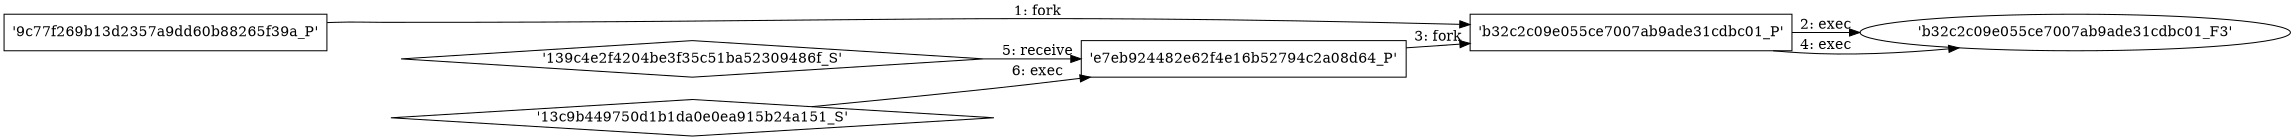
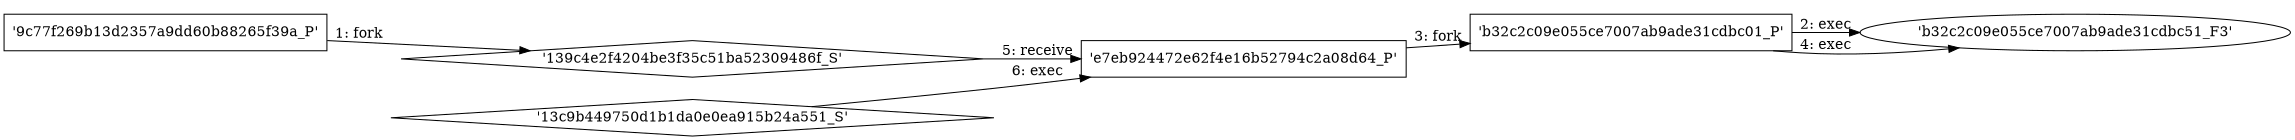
edge "'9c77f269b13d2357a9dd60b88265f39a_P'" -> "'b32c2c09e055ce7007ab9ade31cdbc01_P'": now "'9c77f269b13d2357a9dd60b88265f39a_P'" -> "'139c4e2f4204be3f35c51ba52309486f_S'"
node "'b32c2c09e055ce7007ab9ade31cdbc01_F3'": label "'b32c2c09e055ce7007ab9ade31cdbc01_F3'" -> "'b32c2c09e055ce7007ab9ade31cdbc51_F3'"
node "'e7eb924482e62f4e16b52794c2a08d64_P'": label "'e7eb924482e62f4e16b52794c2a08d64_P'" -> "'e7eb924472e62f4e16b52794c2a08d64_P'"
node "'13c9b449750d1b1da0e0ea915b24a151_S'": label "'13c9b449750d1b1da0e0ea915b24a151_S'" -> "'13c9b449750d1b1da0e0ea915b24a551_S'"
